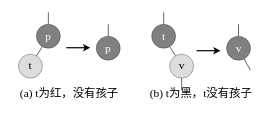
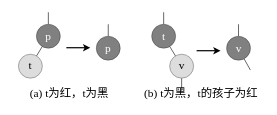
node "(a) t为红，没有孩子": label "(a) t为红，没有孩子" -> "(a) t为红，t为黑"
node "(b) t为黑，t没有孩子": label "(b) t为黑，t没有孩子" -> "(b) t为黑，t的孩子为红"
